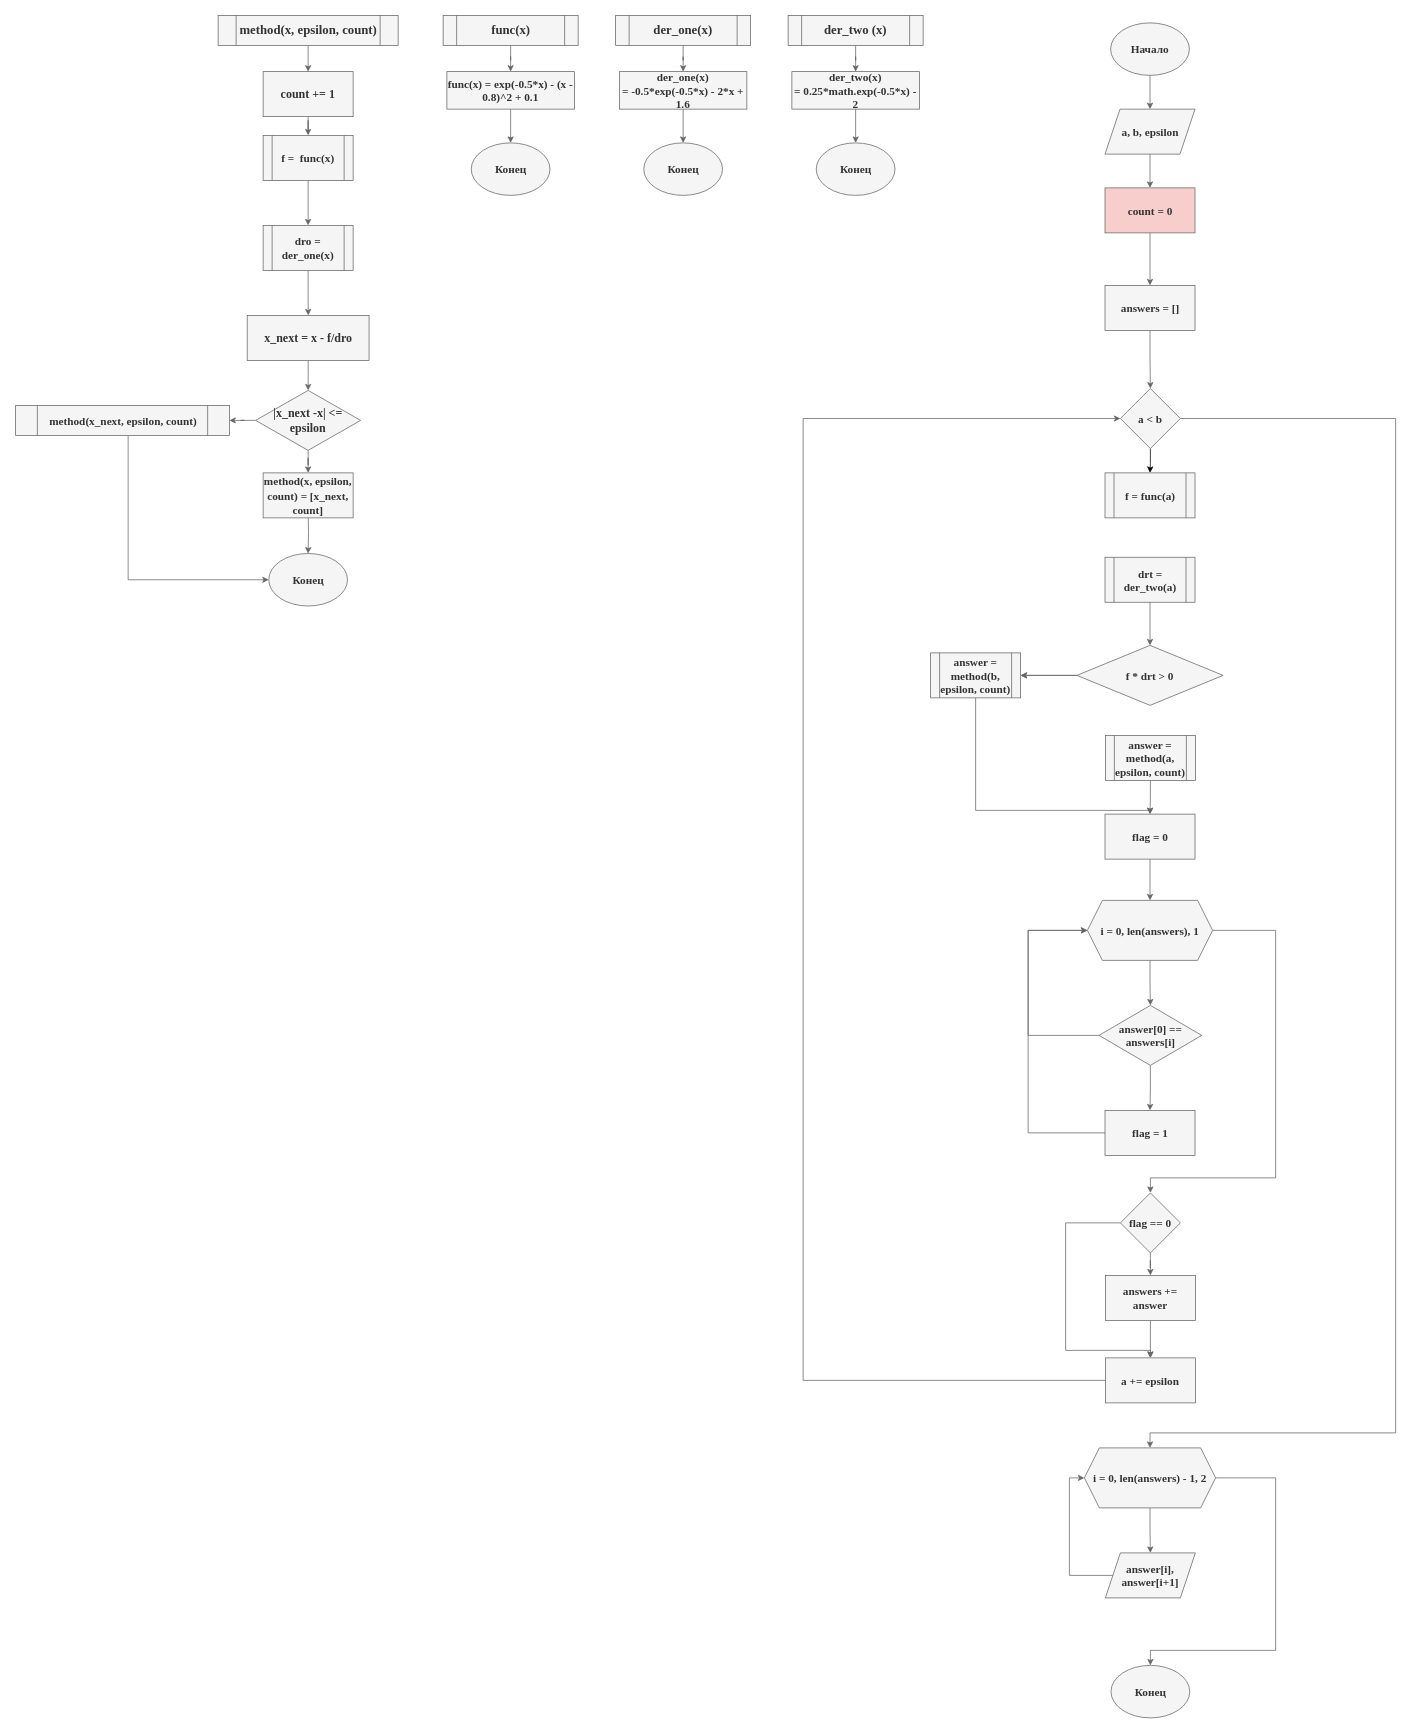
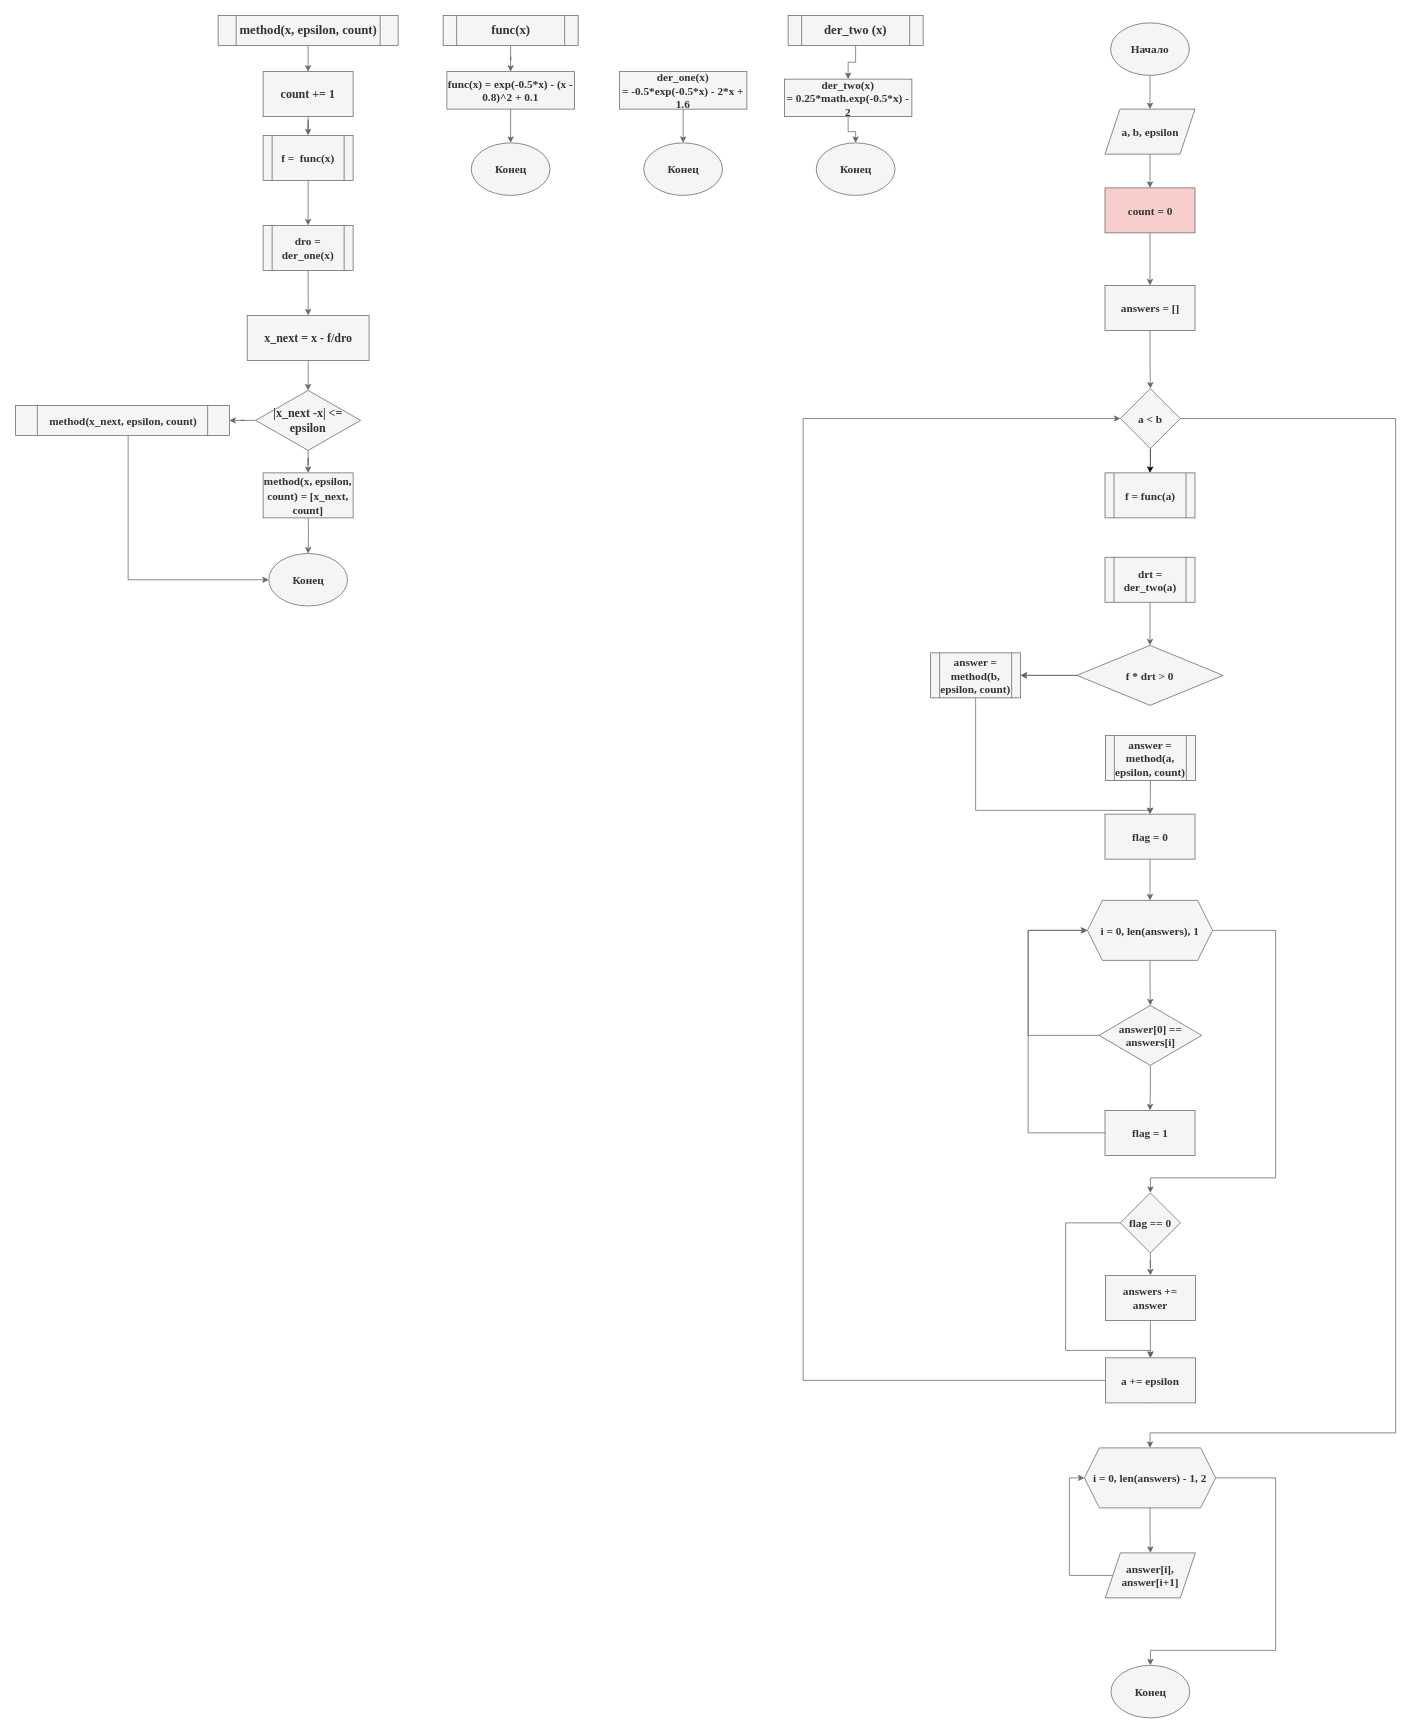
node "der_one(x)": removed
edge "der_one(x)" -> "der_one(x) = -0.5*exp(-0.5*x) - 2*x + 1.6": removed
node "der_two(x) = 0.25*math.exp(-0.5*x) - 2": moved (855, 90) -> (848, 98)
